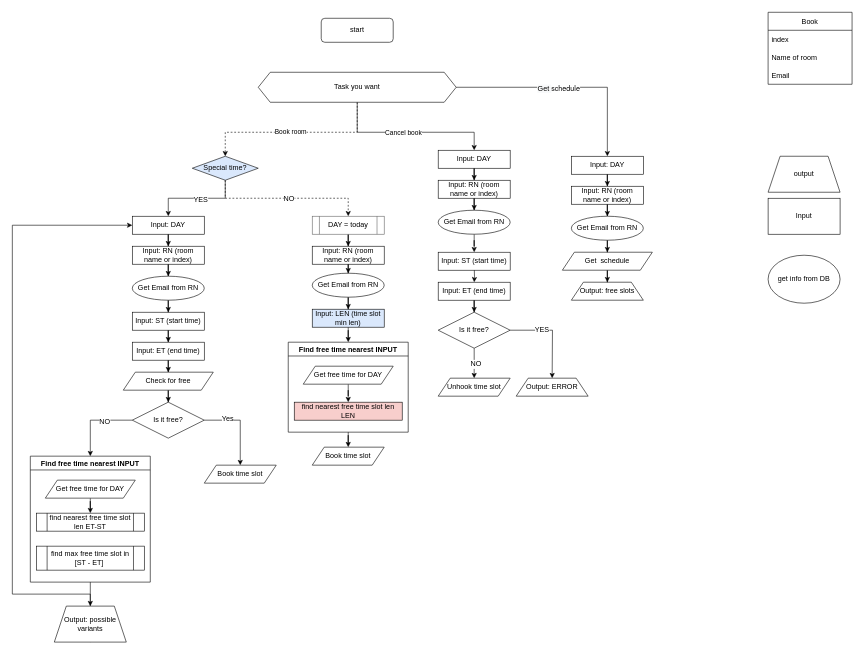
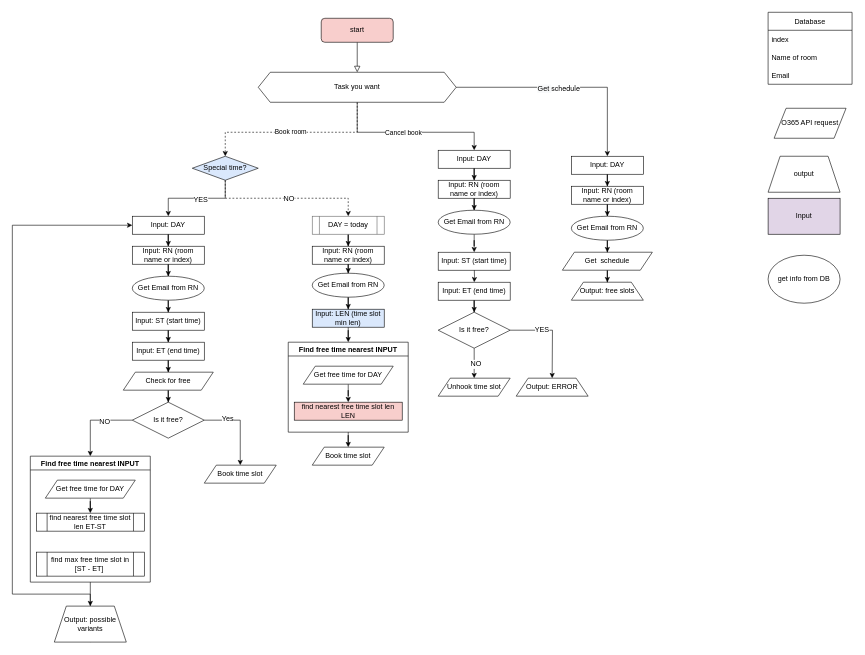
node "Book": label "Book" -> "Database"
node "start": fillcolor #ffffff -> #f8cecc
edge "start" -> "Task you want": added
node "O365 API request": added
node "Input": fillcolor #ffffff -> #e1d5e7
node "find max free time slot in [ST - ET]": moved (90, 558) -> (90, 564)
